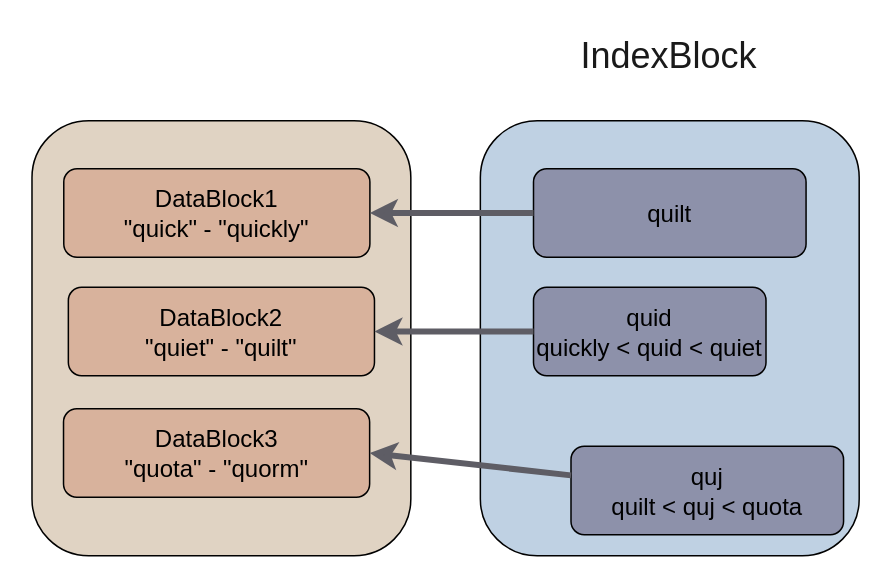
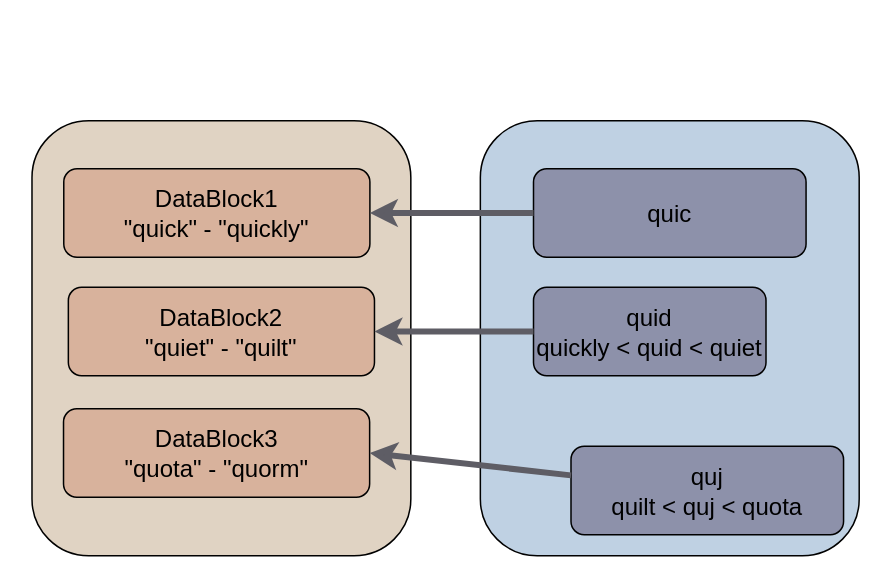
node "IndexBlock": removed
node "quilt": label "quilt" -> "quic"
